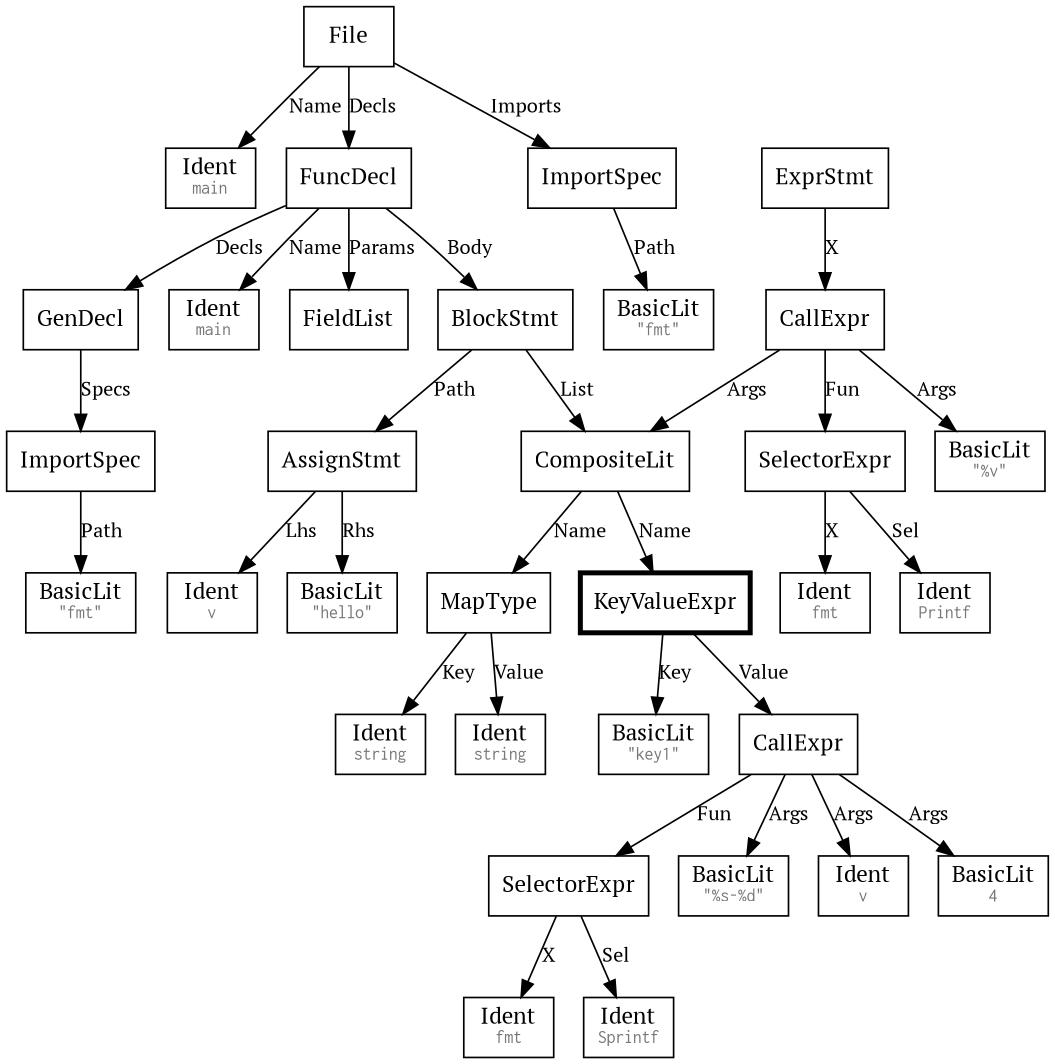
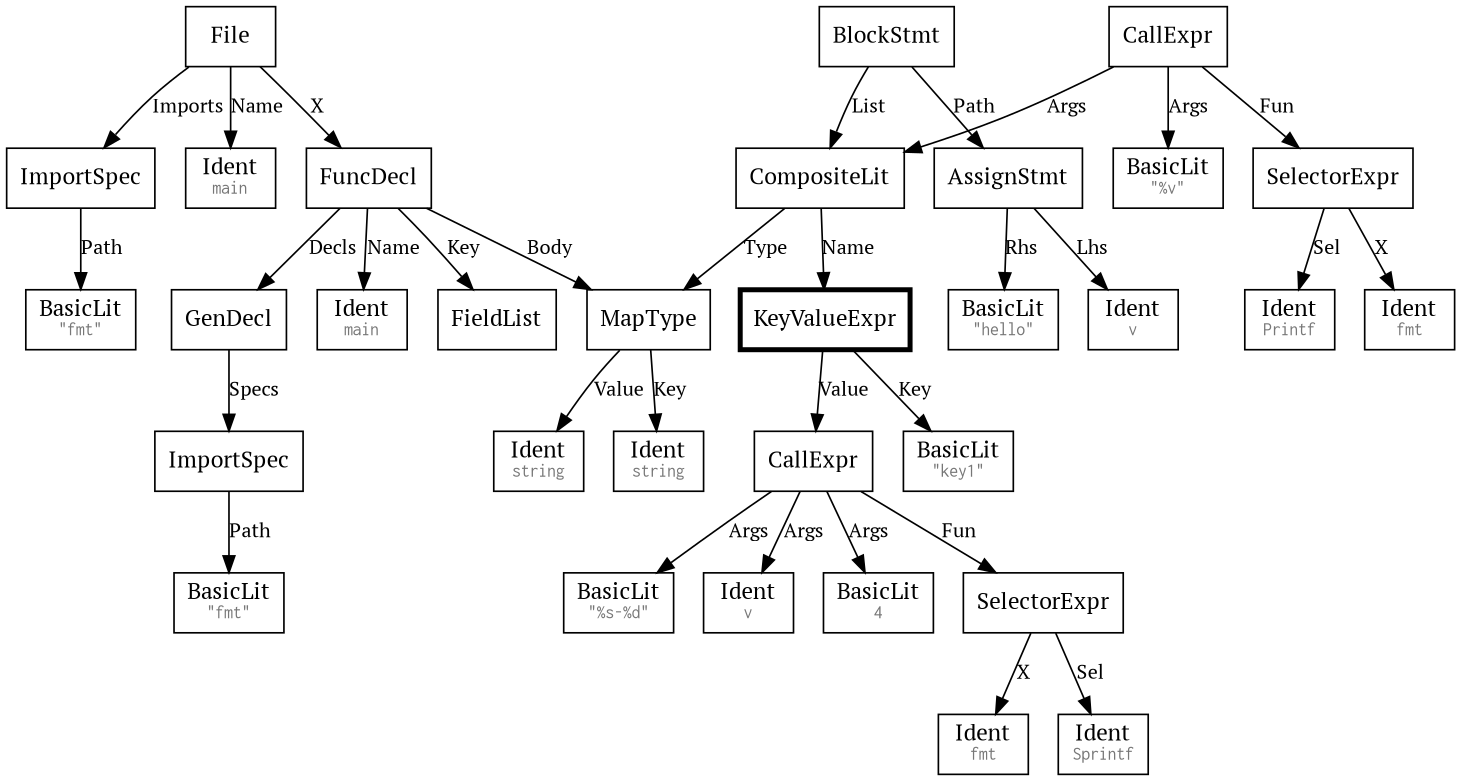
edge "File" -> "FuncDecl": label "Decls" -> "X"
node "ExprStmt": removed
edge "FuncDecl" -> "BlockStmt": now "FuncDecl" -> "MapType"
edge "FuncDecl" -> "FieldList": label "Params" -> "Key"
edge "CompositeLit" -> "MapType": label "Name" -> "Type"
